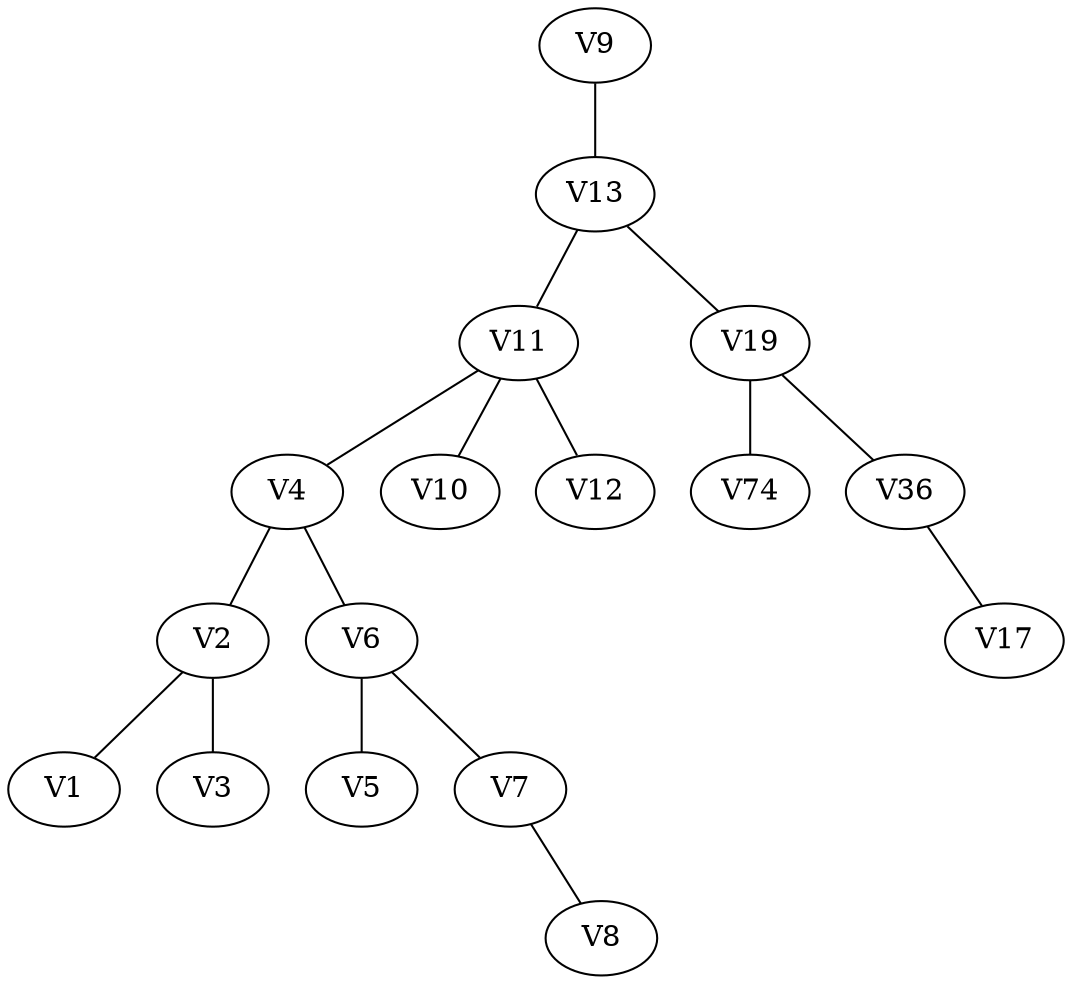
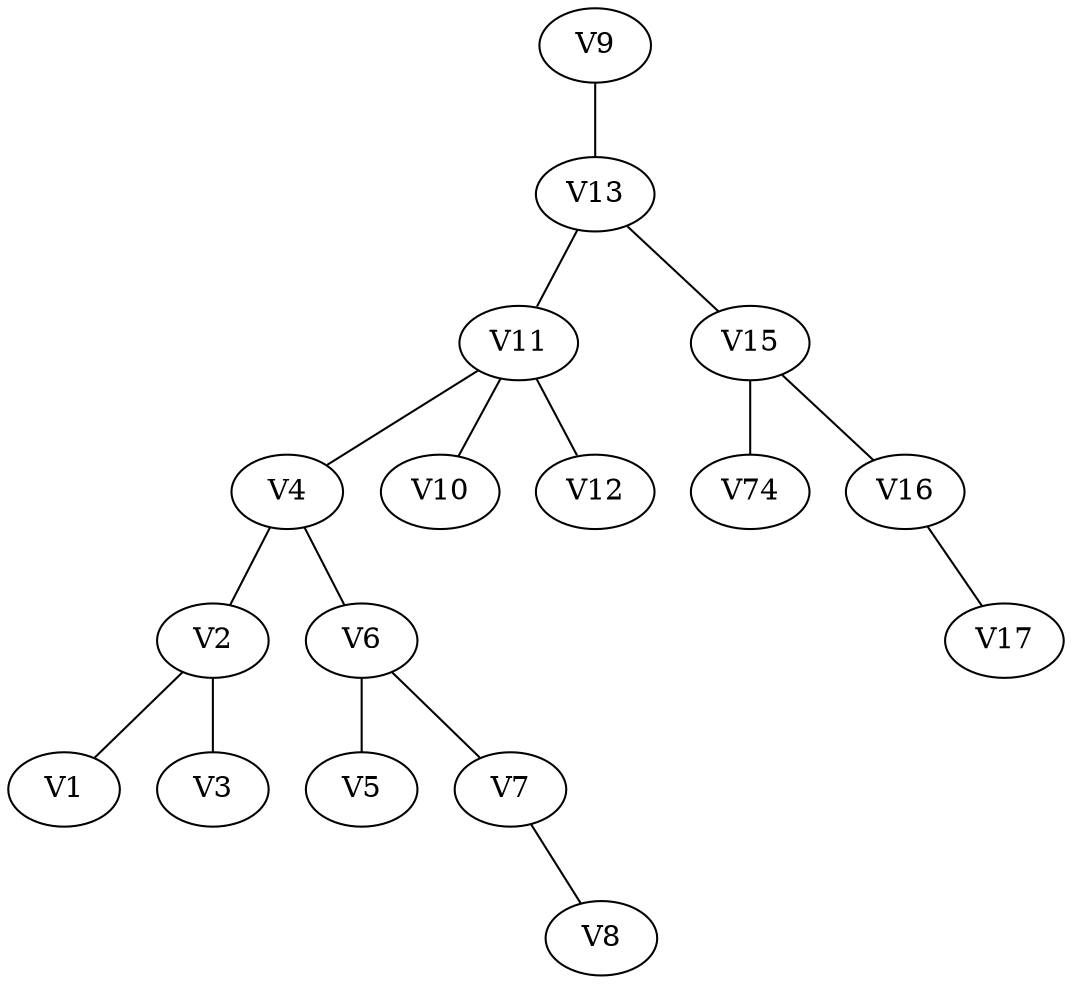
node "V19": label "V19" -> "V15"
node "V36": label "V36" -> "V16"
